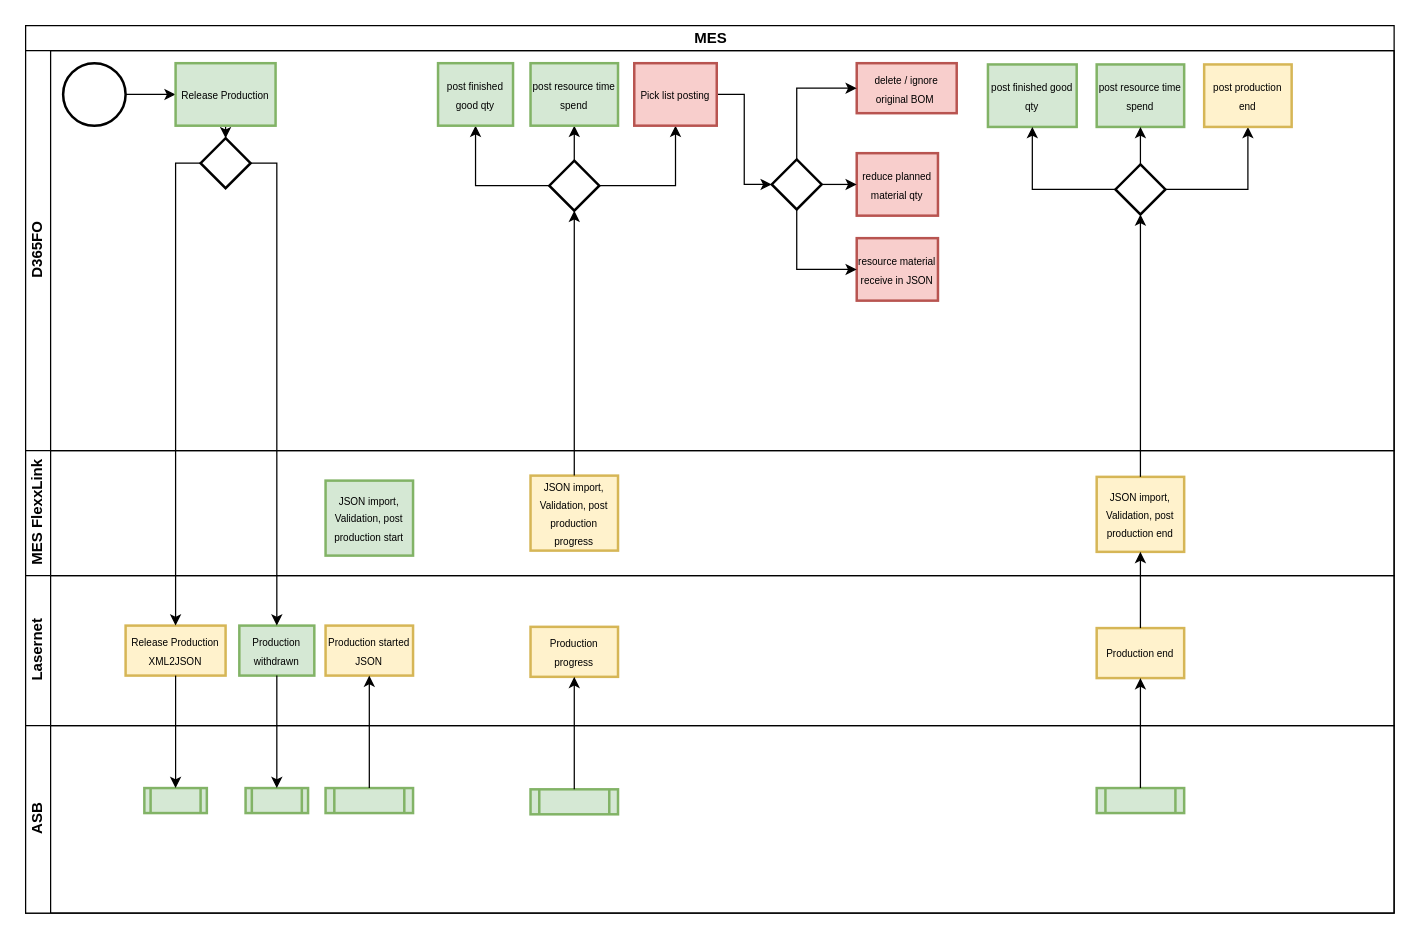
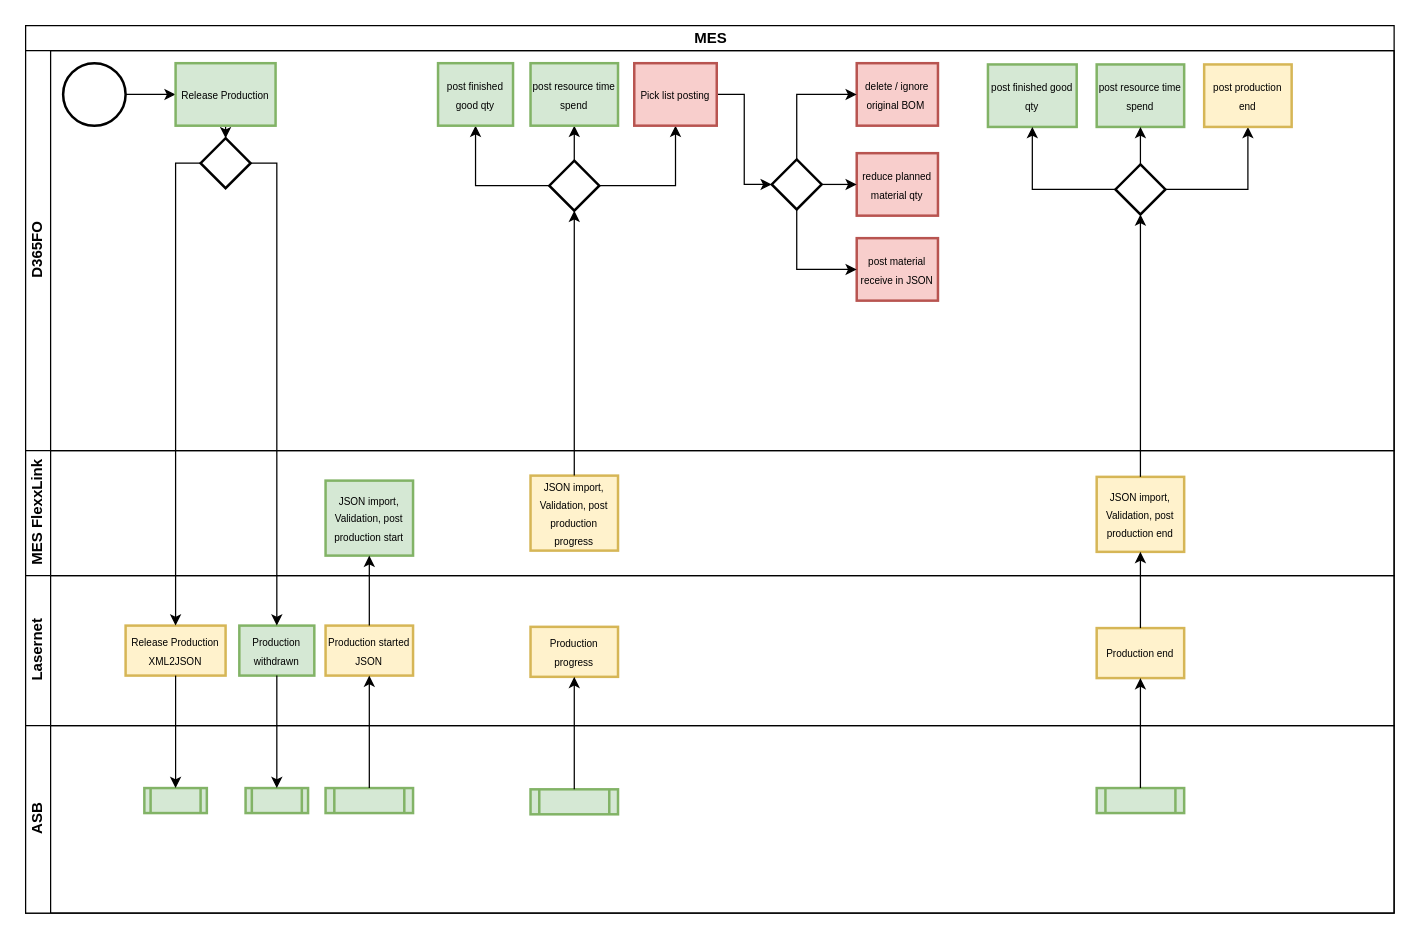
node "delete / ignore original BOM": size 100x50 -> 81x63
node "resource material receive in JSON": label "resource material receive in JSON" -> "post material receive in JSON"
edge "Production started JSON" -> "JSON import, Validation, post production start": added
